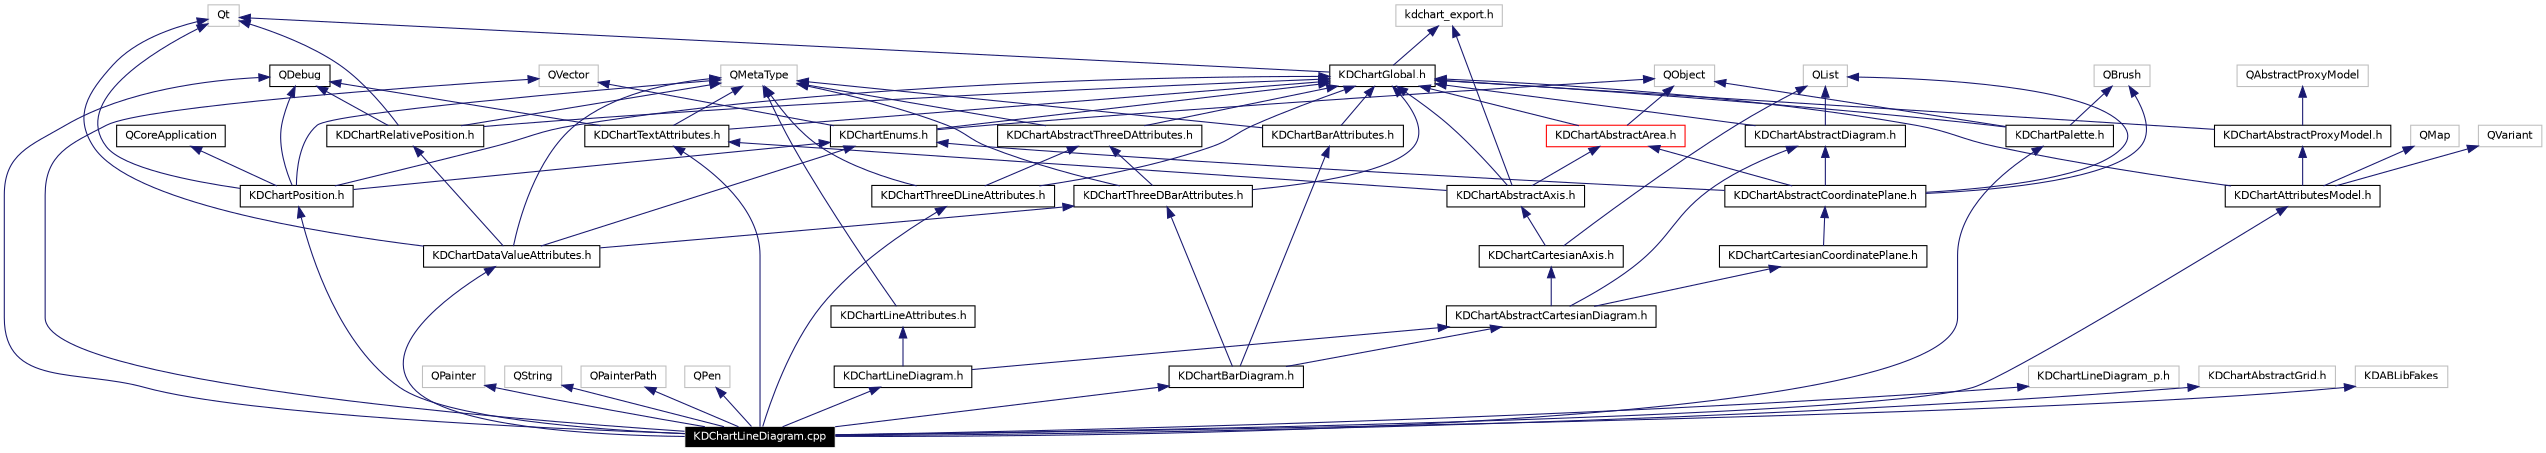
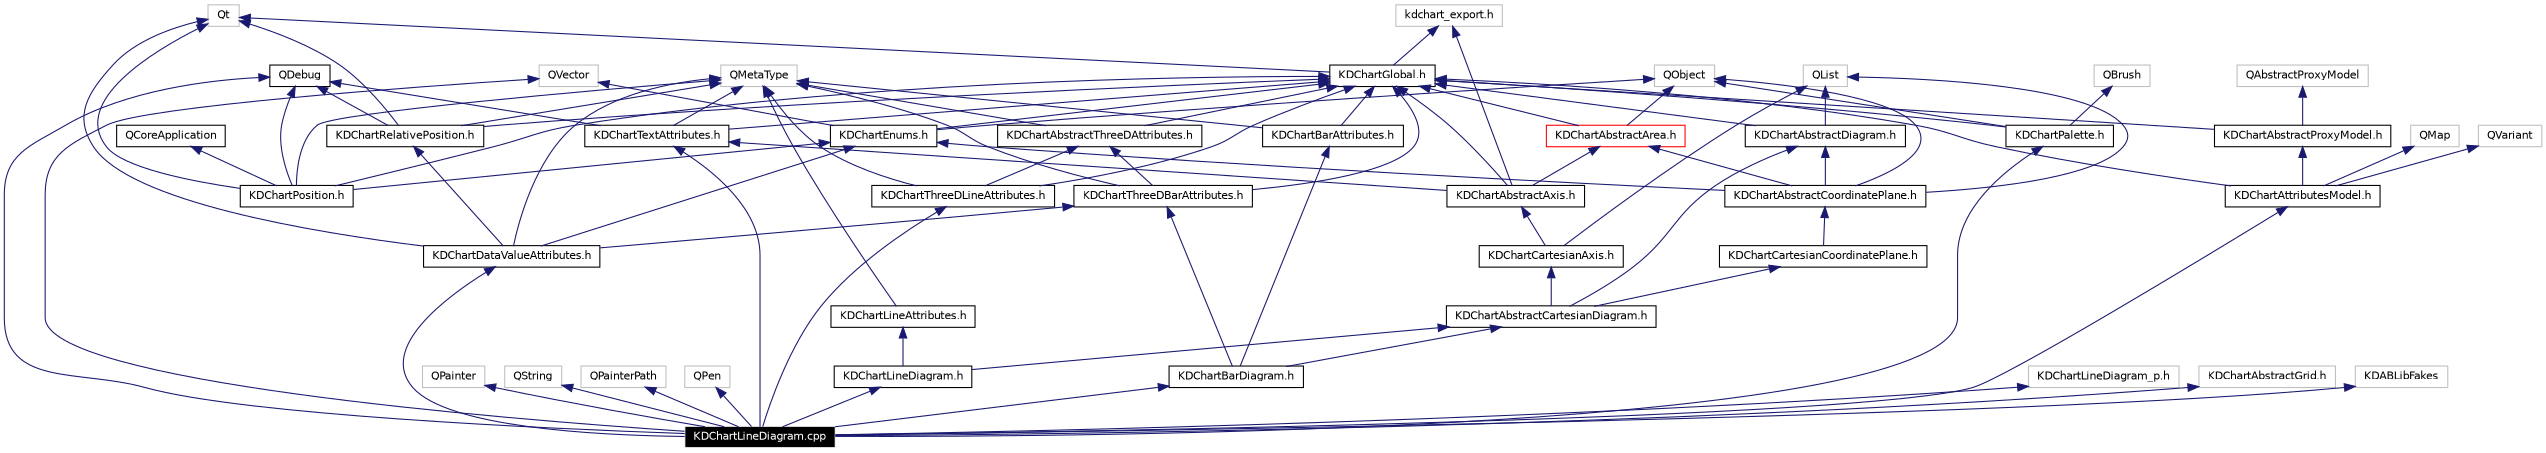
edge "KDChartAbstractCoordinatePlane.h" -> "QBrush": now "KDChartAbstractCoordinatePlane.h" -> "QObject"
edge "KDChartLineDiagram.cpp" -> "KDChartPosition.h": removed
